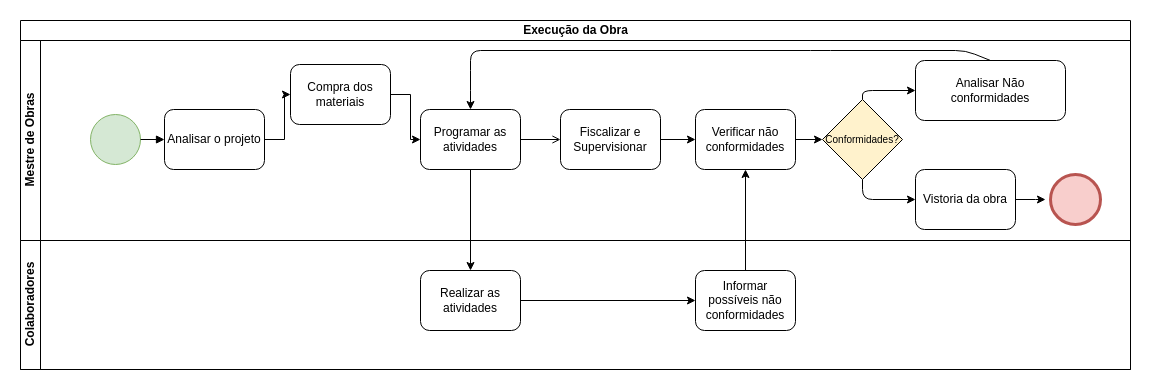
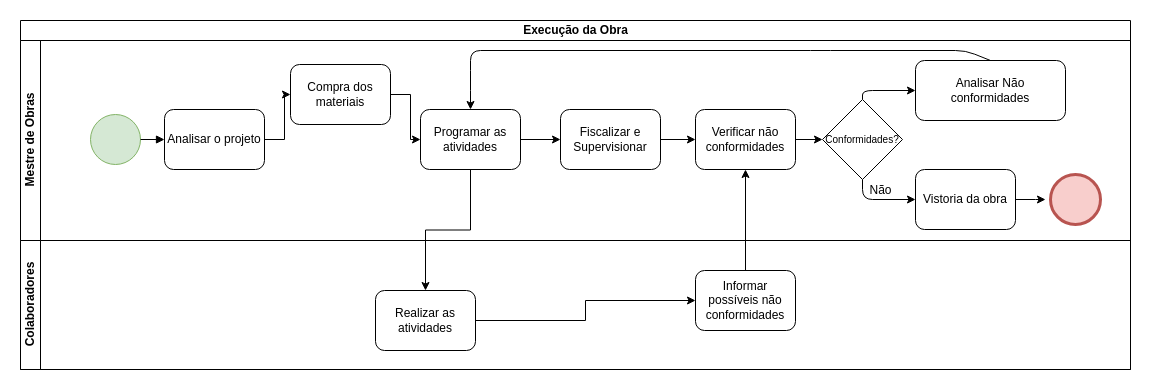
edge "Programar as atividades" -> "Fiscalizar e Supervisionar": arrowhead open -> classic
node "Conformidades?": fillcolor #fff2cc -> #ffffff
node "Não": added
node "Realizar as atividades": moved (471, 301) -> (426, 321)
